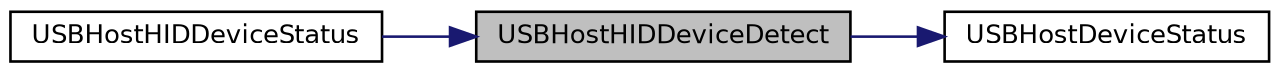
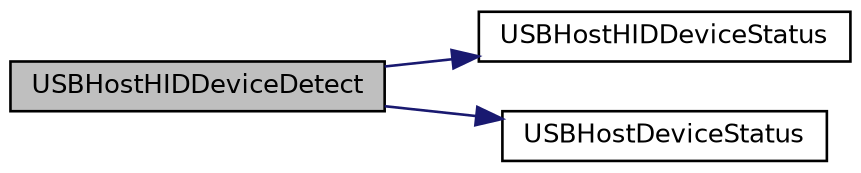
edge "USBHostHIDDeviceStatus" -> "USBHostHIDDeviceDetect": reversed
